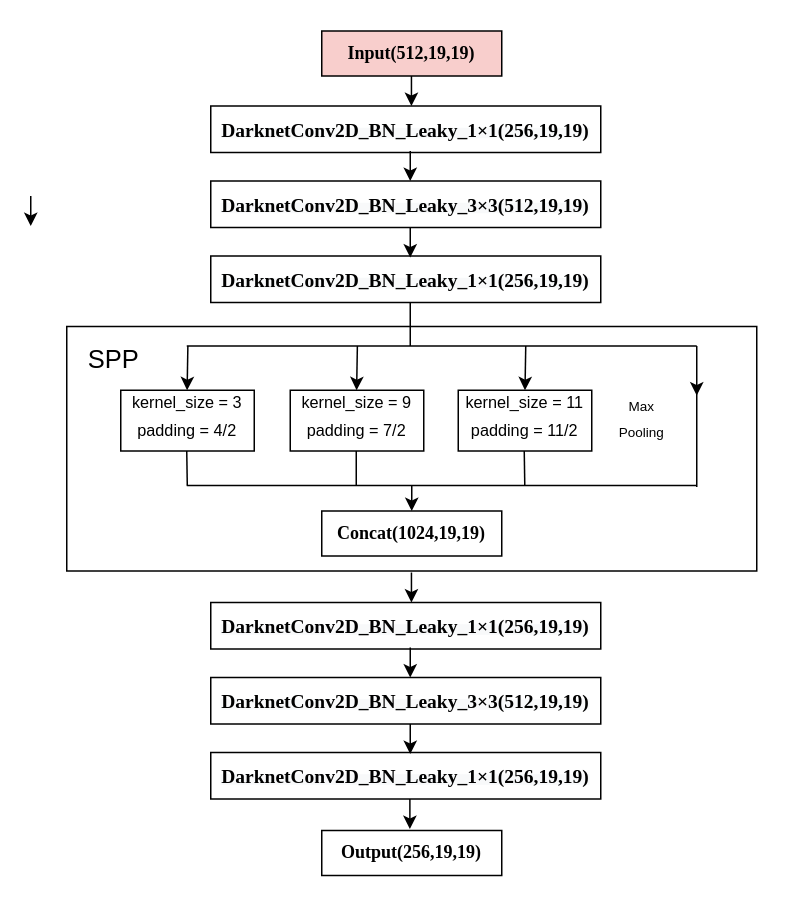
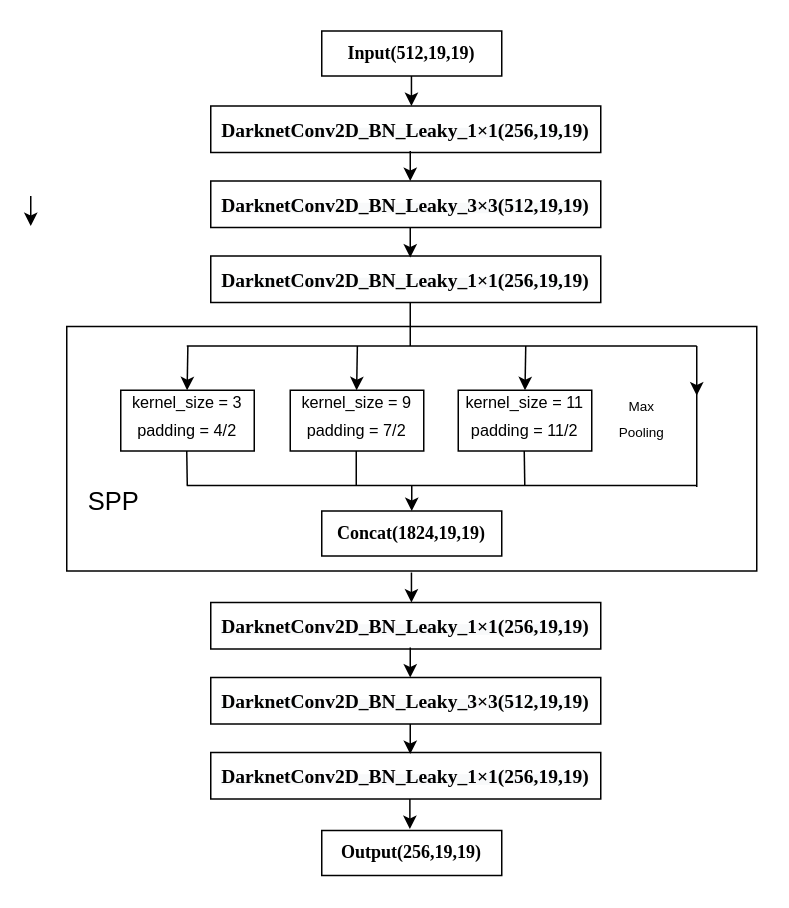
node "Input(512,19,19)": fillcolor #f8cecc -> #ffffff
node "SPP": moved (113, 361) -> (113, 503)
node "Concat(1024,19,19)": label "Concat(1024,19,19)" -> "Concat(1824,19,19)"
